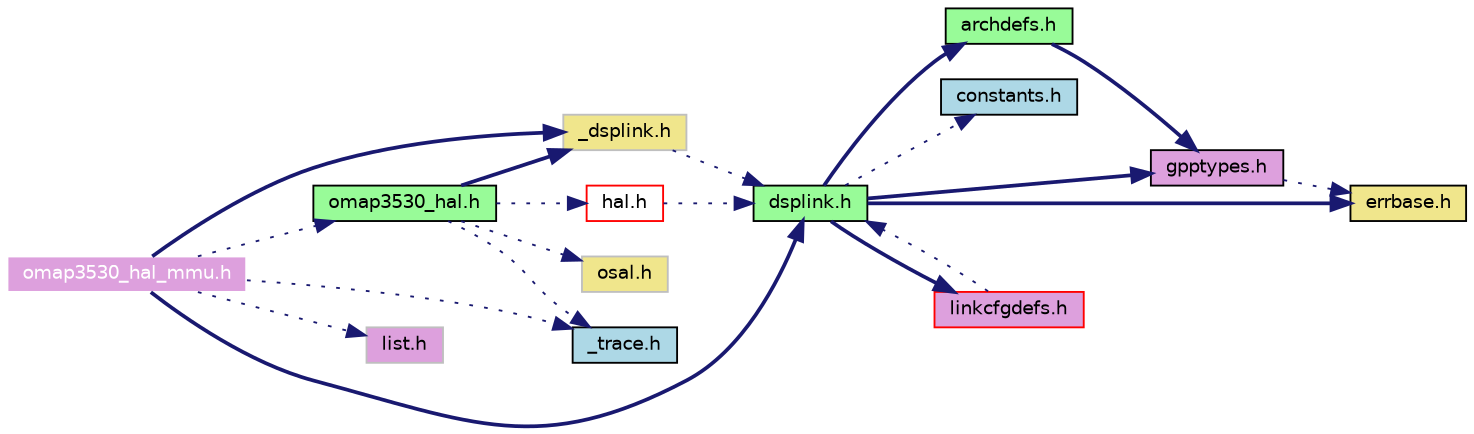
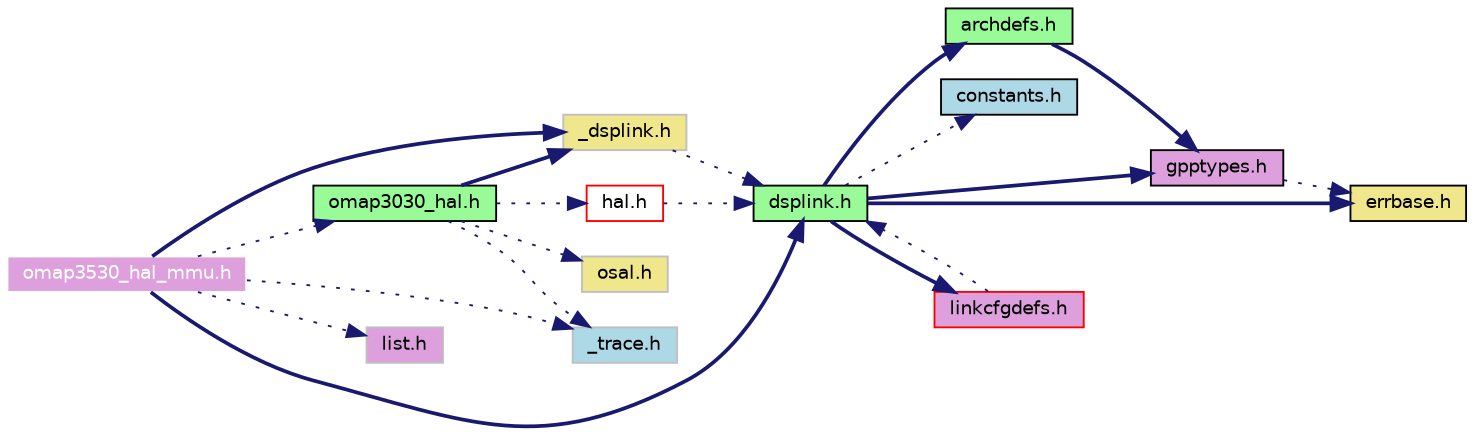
node "omap3530_hal.h": label "omap3530_hal.h" -> "omap3030_hal.h"
node "_trace.h": color black -> grey75
